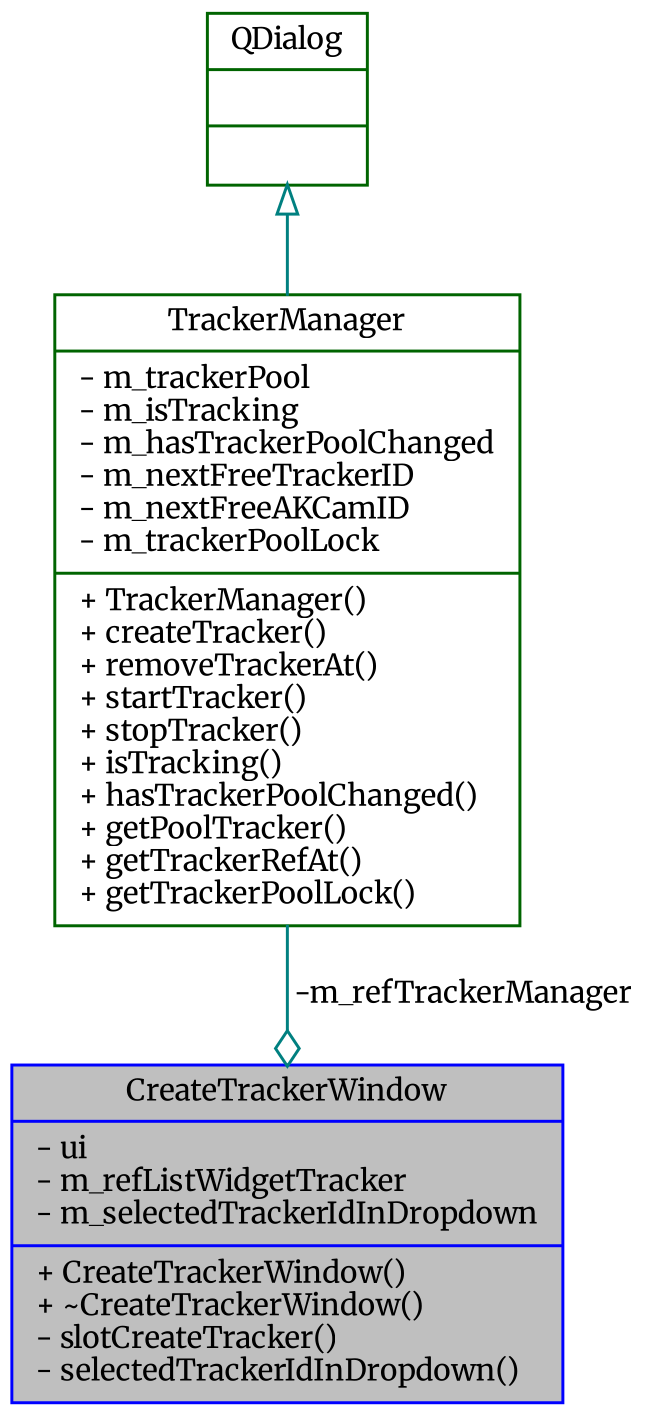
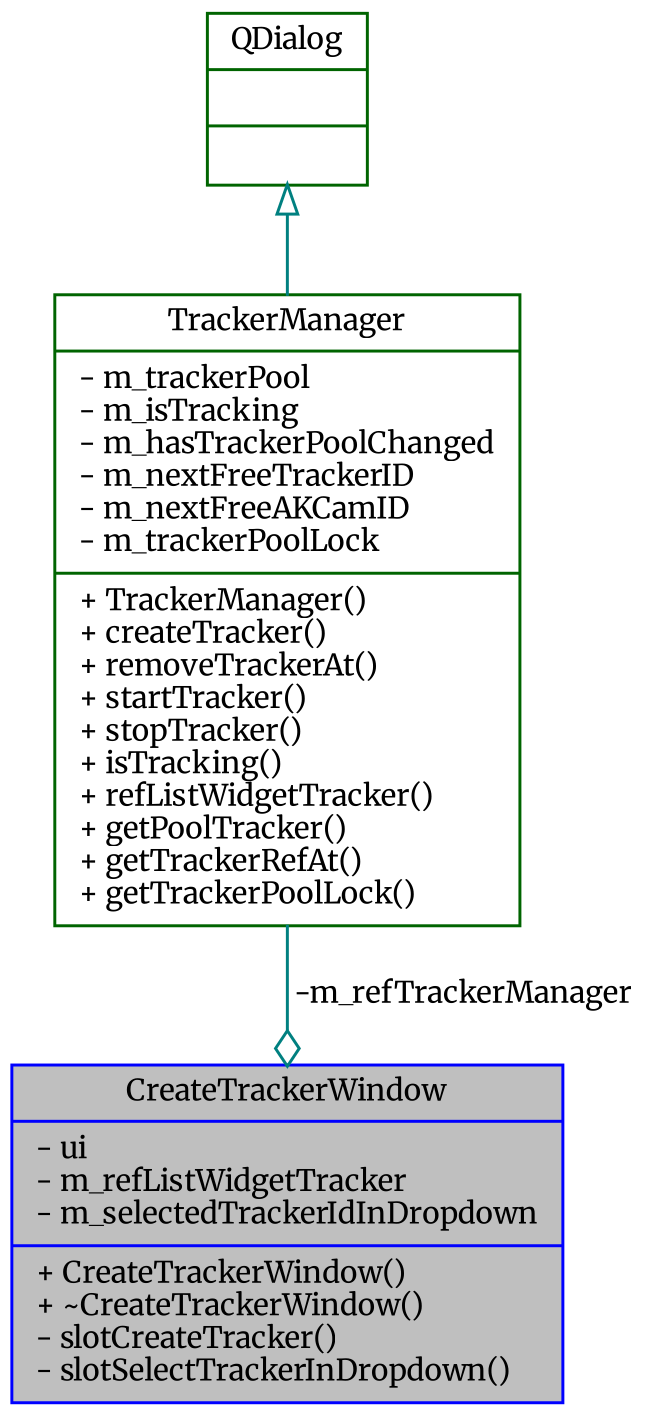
node "TrackerManager": text "+ hasTrackerPoolChanged()" -> "+ refListWidgetTracker()"
node "CreateTrackerWindow": text "- selectedTrackerIdInDropdown()" -> "- slotSelectTrackerInDropdown()"
